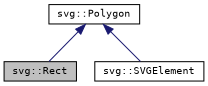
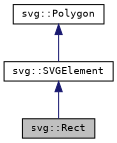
edge "svg::Rect" -> "svg::Polygon": now "svg::Rect" -> "svg::SVGElement"
